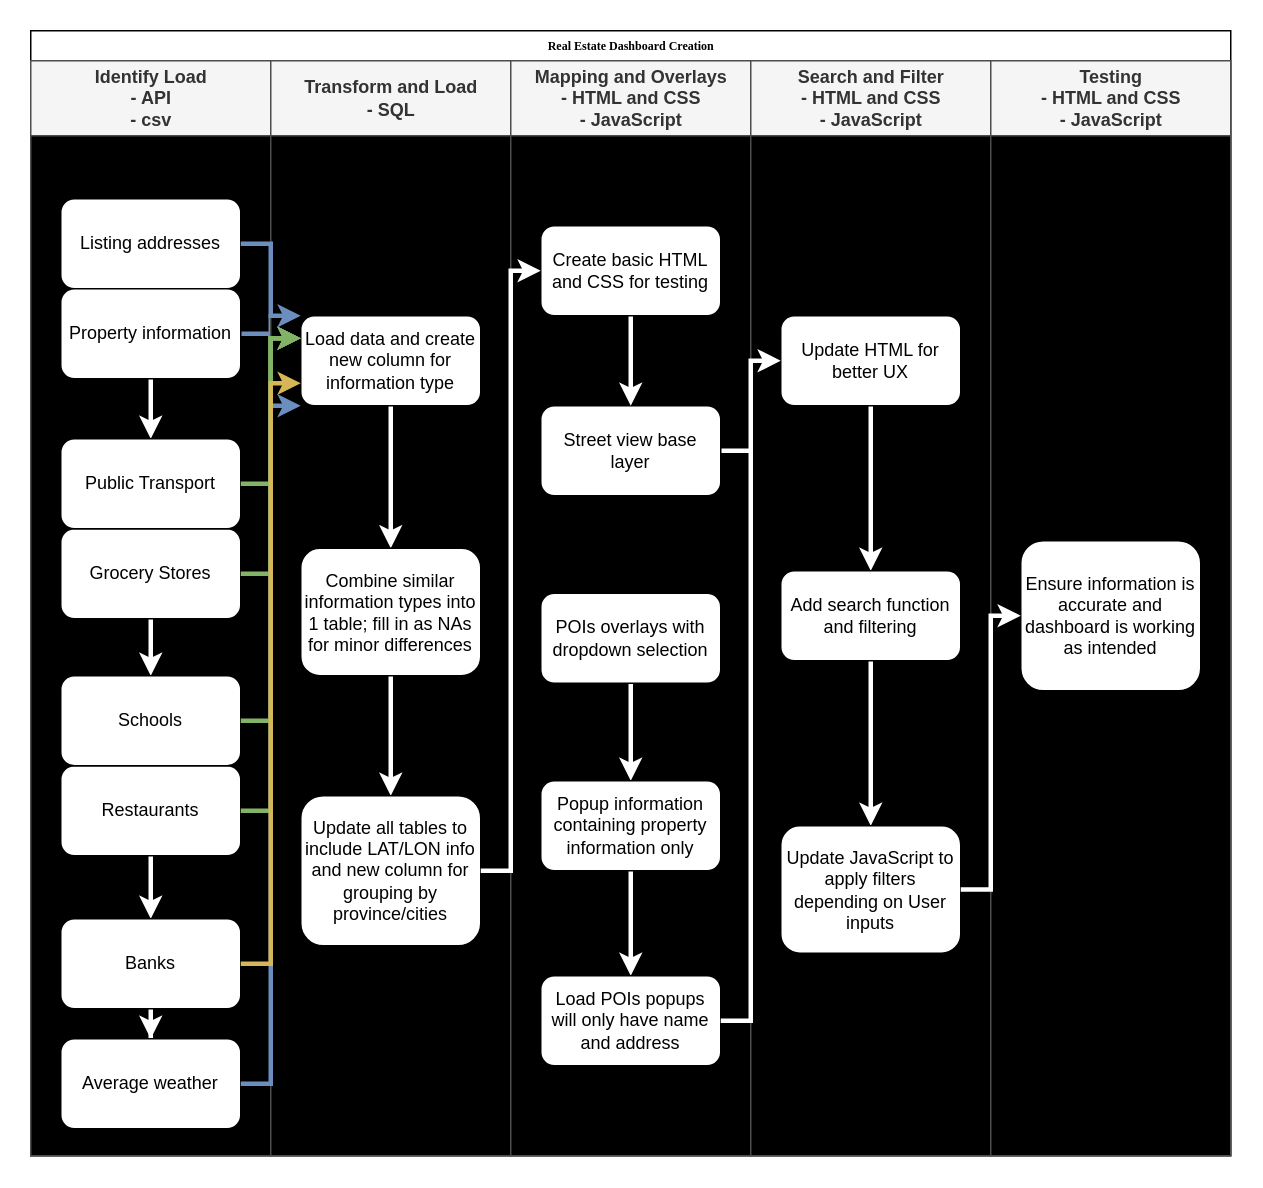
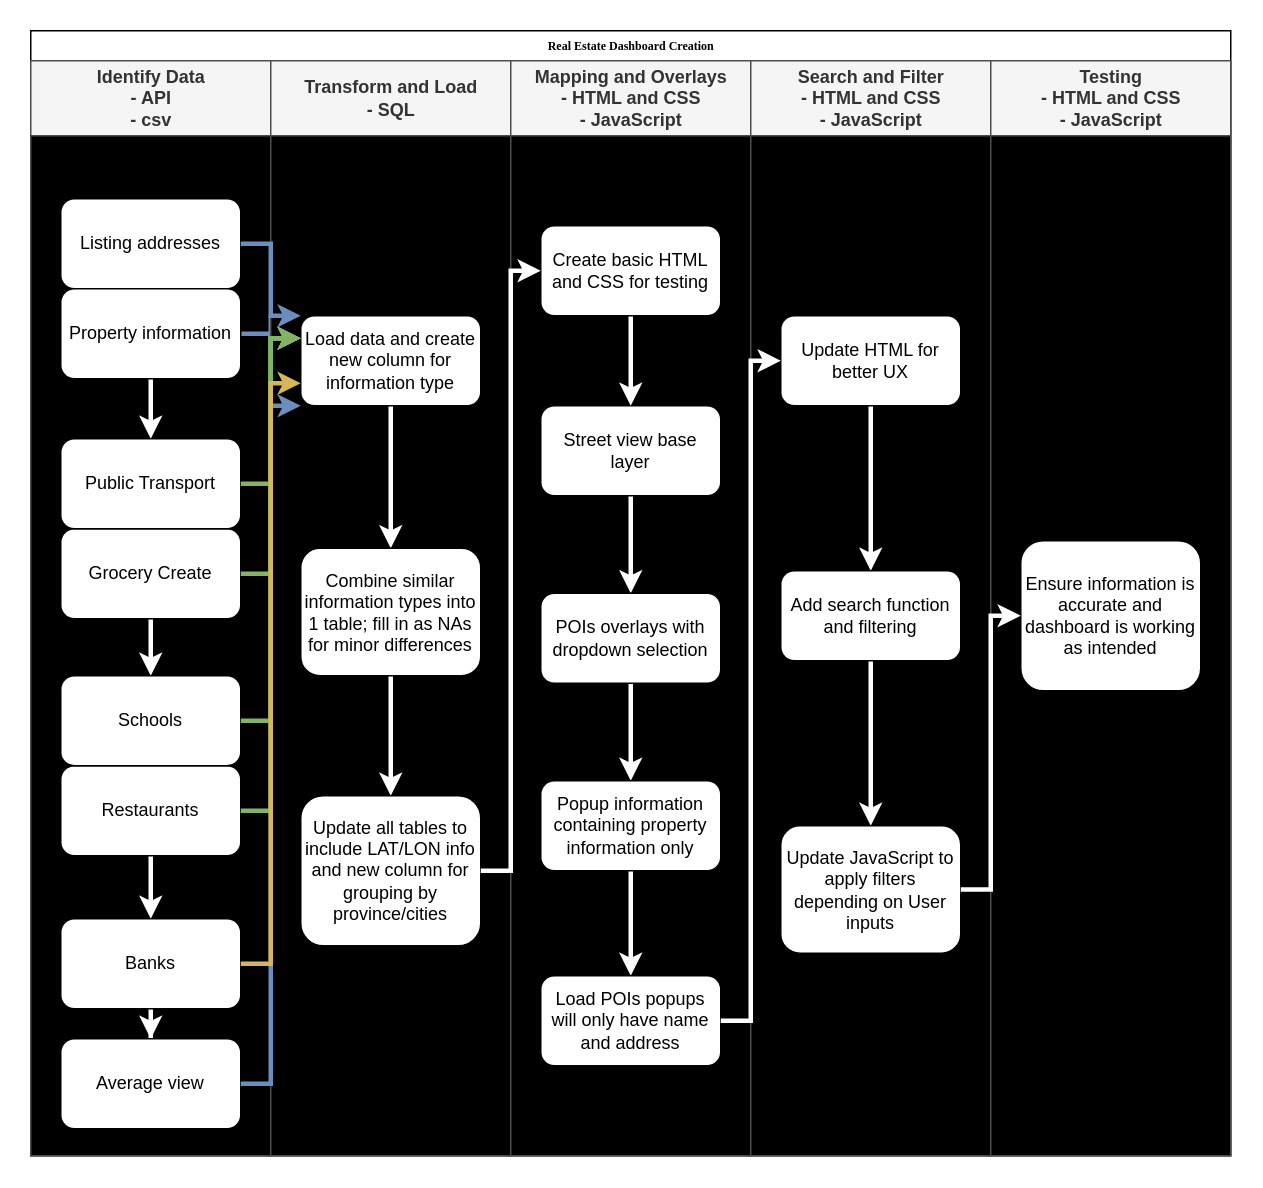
node "Identify Load - API - csv": label "Identify Load - API - csv" -> "Identify Data - API - csv"
edge "Street view base layer" -> "Add search function and filtering": now "Street view base layer" -> "POIs overlays with dropdown selection"
node "Grocery Stores": label "Grocery Stores" -> "Grocery Create"
node "Average weather": label "Average weather" -> "Average view"
